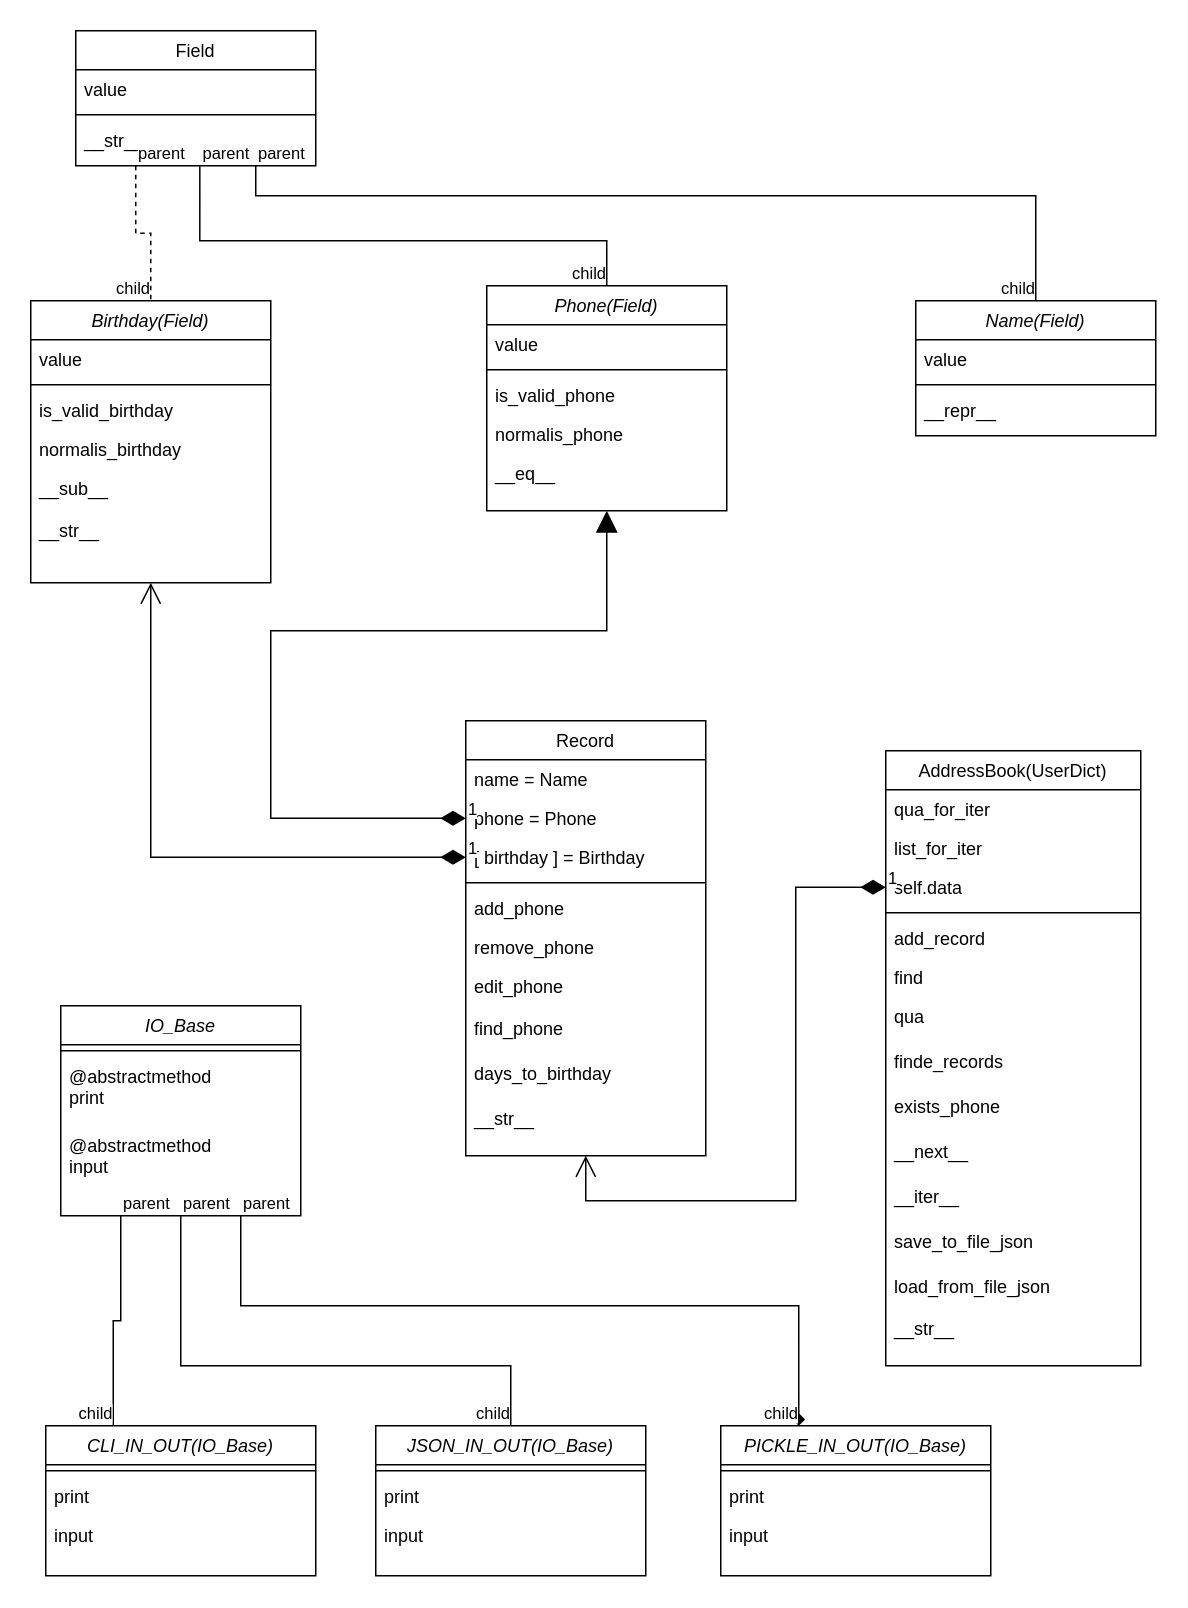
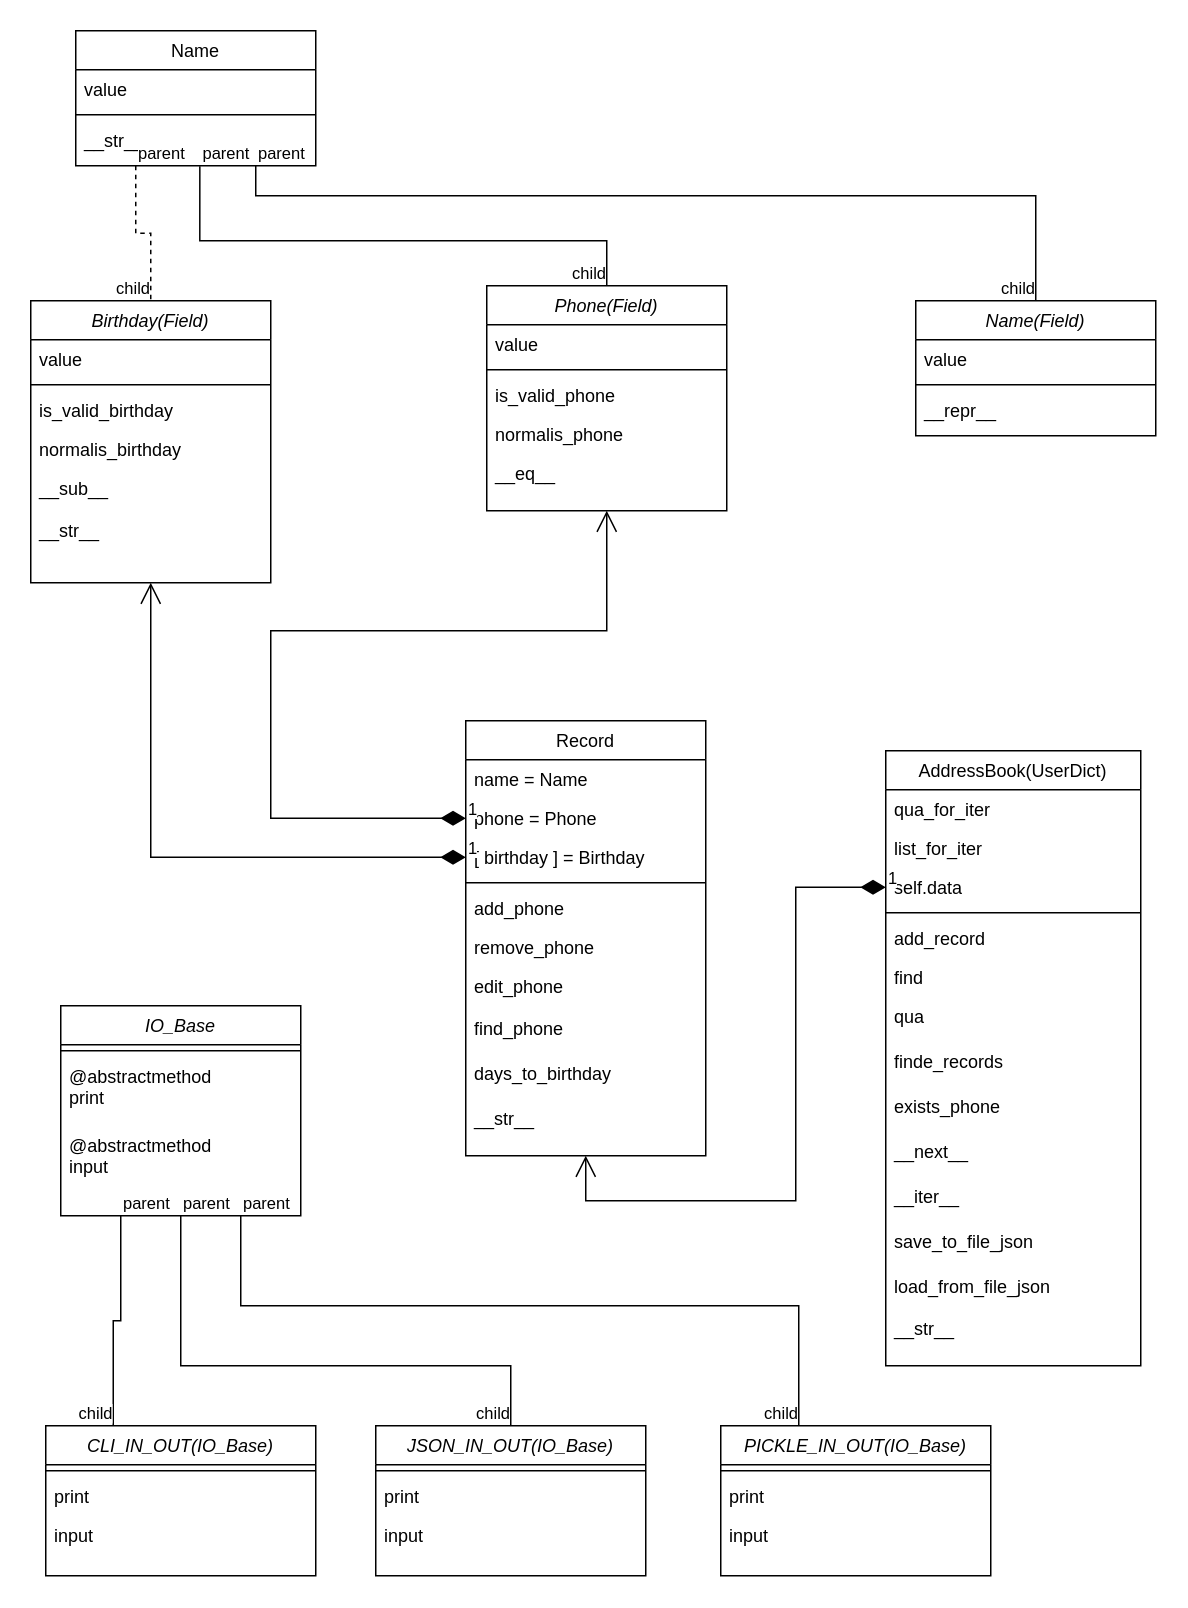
node "Field": label "Field" -> "Name"
edge "Phone(Field)" -- "phone = Phone": arrowhead block -> open
edge "IO_Base" -> "PICKLE_IN_OUT(IO_Base)": arrowhead diamond -> none
